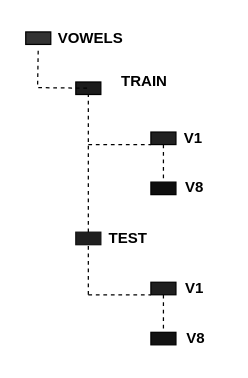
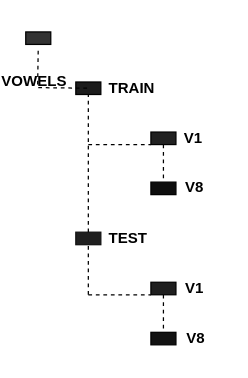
node "VOWELS": moved (91, 38) -> (34, 82)
node "TRAIN": moved (144, 82) -> (132, 88)
